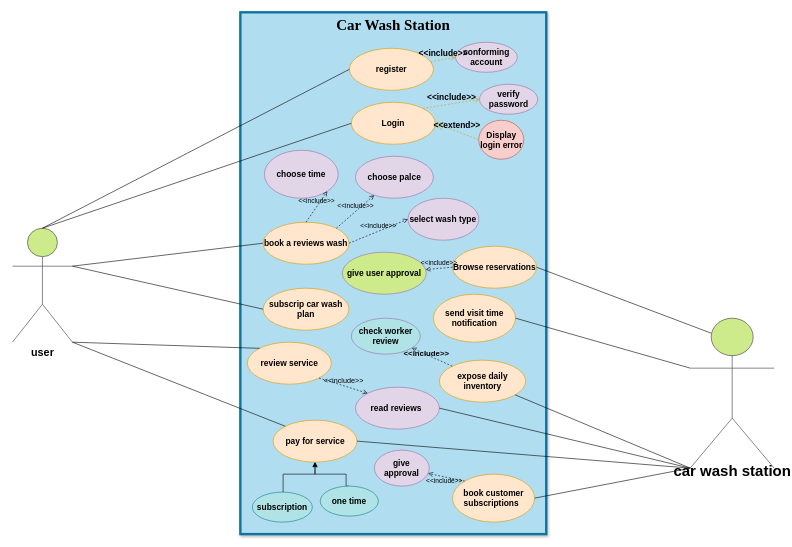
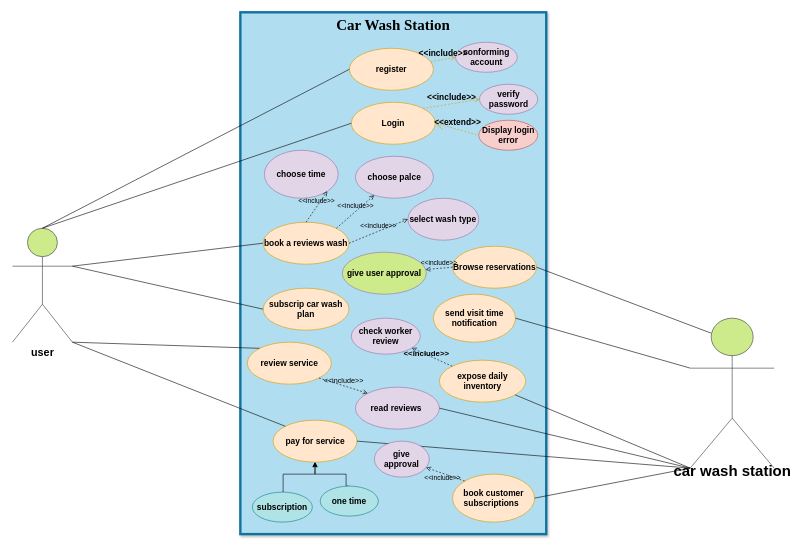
node "Display login error": size 45x39 -> 59x30
node "check worker review": fillcolor #b0e3e6 -> #e1d5e7
node "give approval": moved (402, 468) -> (402, 459)
